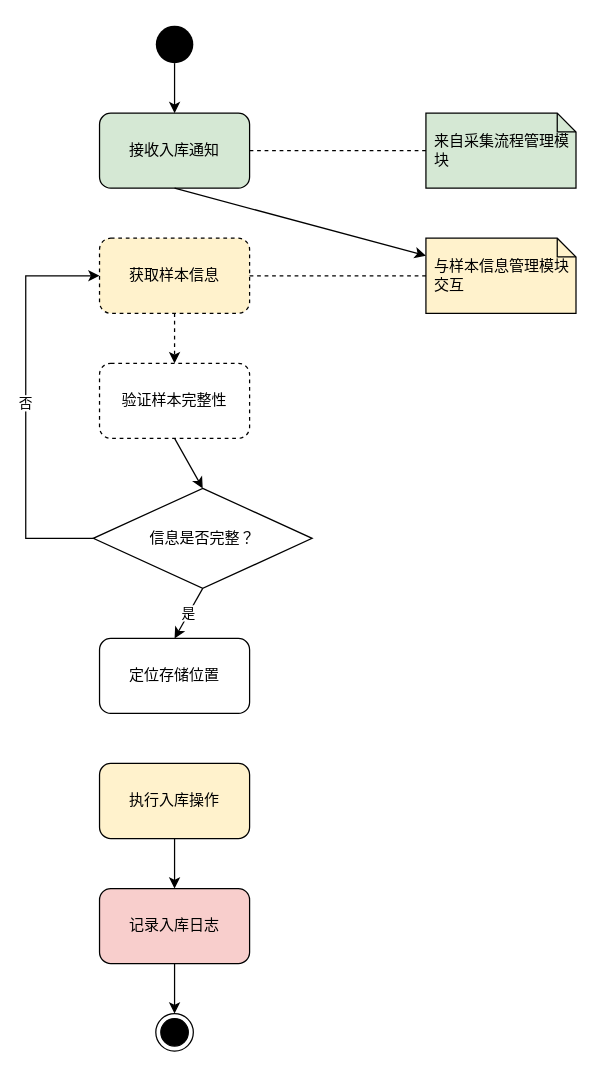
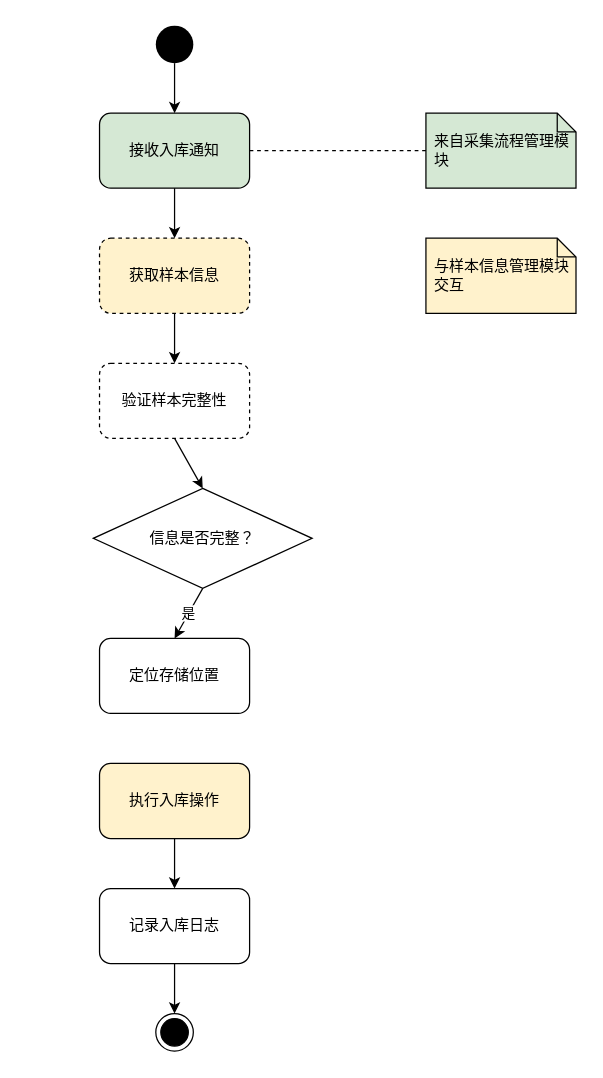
edge "接收入库通知" -> "与样本信息管理模块交互": now "接收入库通知" -> "获取样本信息"
edge "获取样本信息" -- "与样本信息管理模块交互": removed
edge "获取样本信息" -> "验证样本完整性": style dashed -> solid
edge "信息是否完整？" -> "获取样本信息": removed, label "否"
node "记录入库日志": fillcolor #f8cecc -> #ffffff
